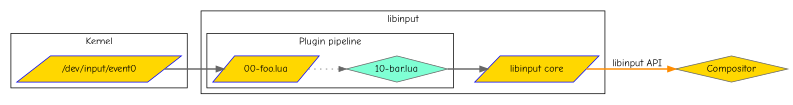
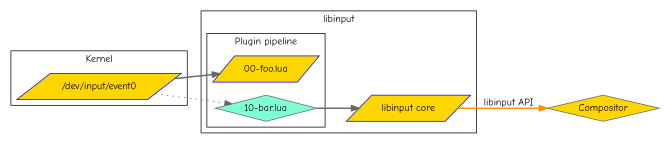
edge "00-foo.lua" -> "10-bar.lua": now "/dev/input/event0" -> "10-bar.lua"
